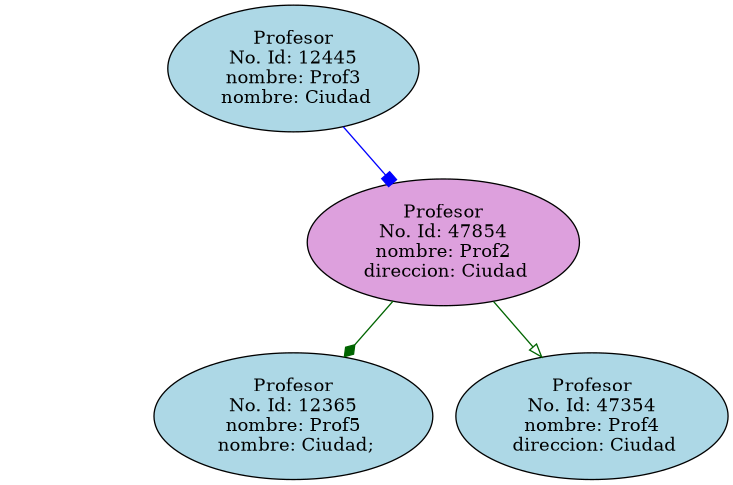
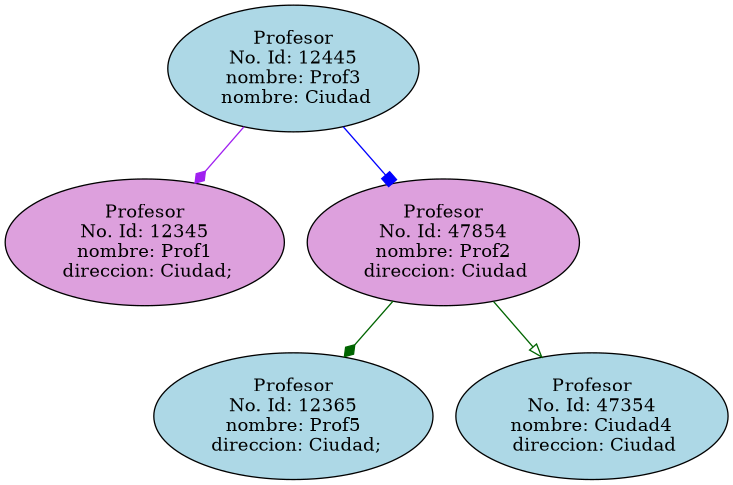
node "Profesor No. Id: 12345 nombre: Prof1 direccion: Ciudad;": added
node "Profesor No. Id: 12365 nombre: Prof5 nombre: Ciudad;": label "Profesor No. Id: 12365 nombre: Prof5 nombre: Ciudad;" -> "Profesor No. Id: 12365 nombre: Prof5 direccion: Ciudad;"
node "Profesor No. Id: 47354 nombre: Prof4 direccion: Ciudad": label "Profesor No. Id: 47354 nombre: Prof4 direccion: Ciudad" -> "Profesor No. Id: 47354 nombre: Ciudad4 direccion: Ciudad"
